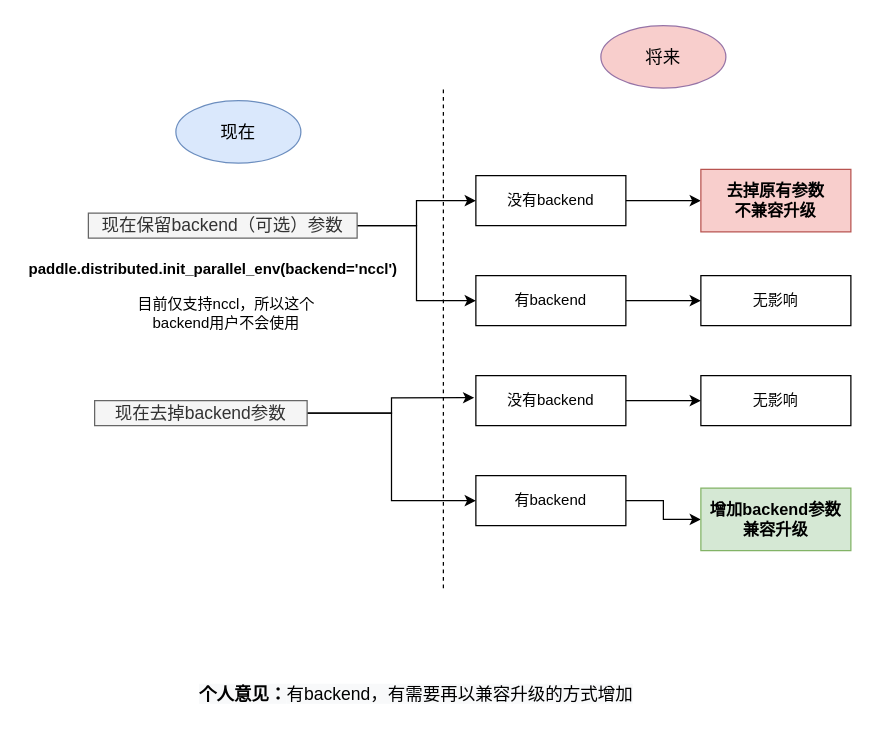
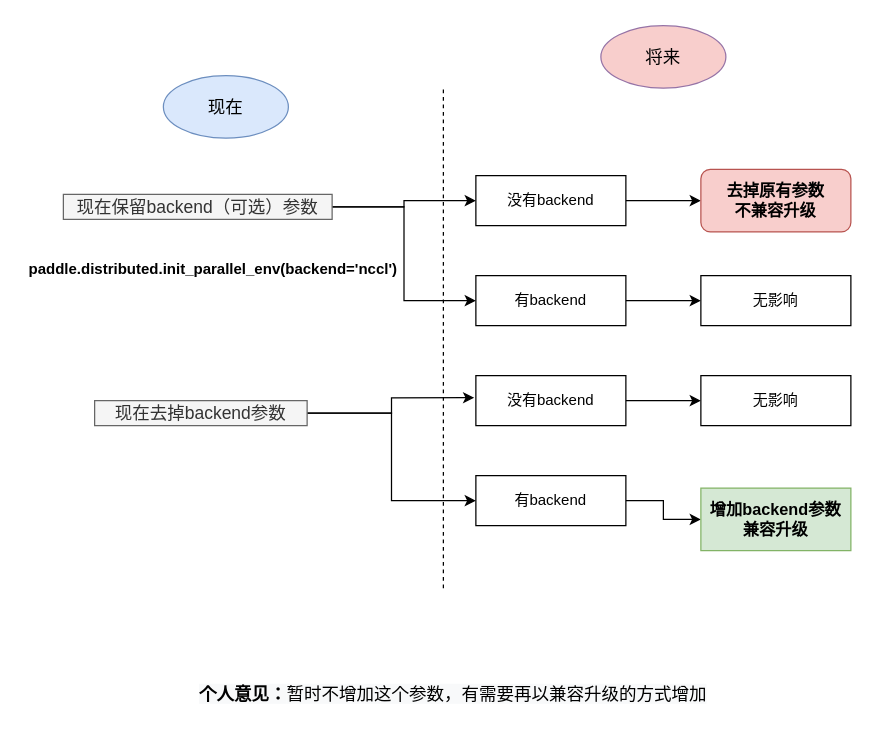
node "现在": moved (238, 132) -> (226, 107)
node "去掉原有参数不兼容升级": shape rectangle -> rounded rectangle
node "现在保留backend（可选）参数": moved (223, 226) -> (198, 207)
node "目前仅支持nccl，所以这个backend用户不会使用": removed
node "个人意见：有backend，有需要再以兼容升级的方式增加": label "个人意见：有backend，有需要再以兼容升级的方式增加" -> "个人意见：暂时不增加这个参数，有需要再以兼容升级的方式增加"
